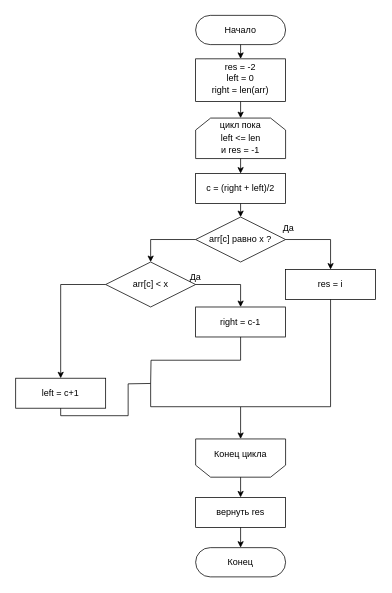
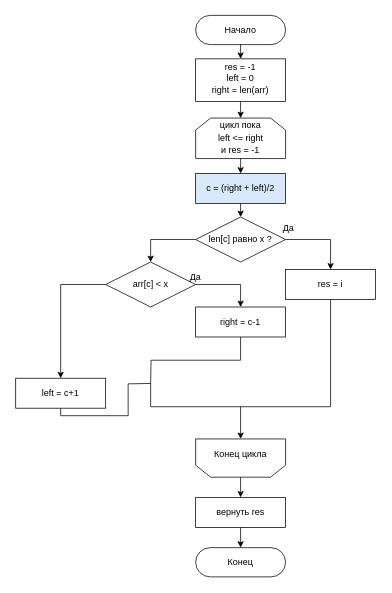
node "res = -2": label "res = -2" -> "res = -1"
node "left <= len": label "left <= len" -> "left <= right"
node "c = (right + left)/2": fillcolor #ffffff -> #dae8fc
node "arr[c] равно x ?": label "arr[c] равно x ?" -> "len[c] равно x ?"
